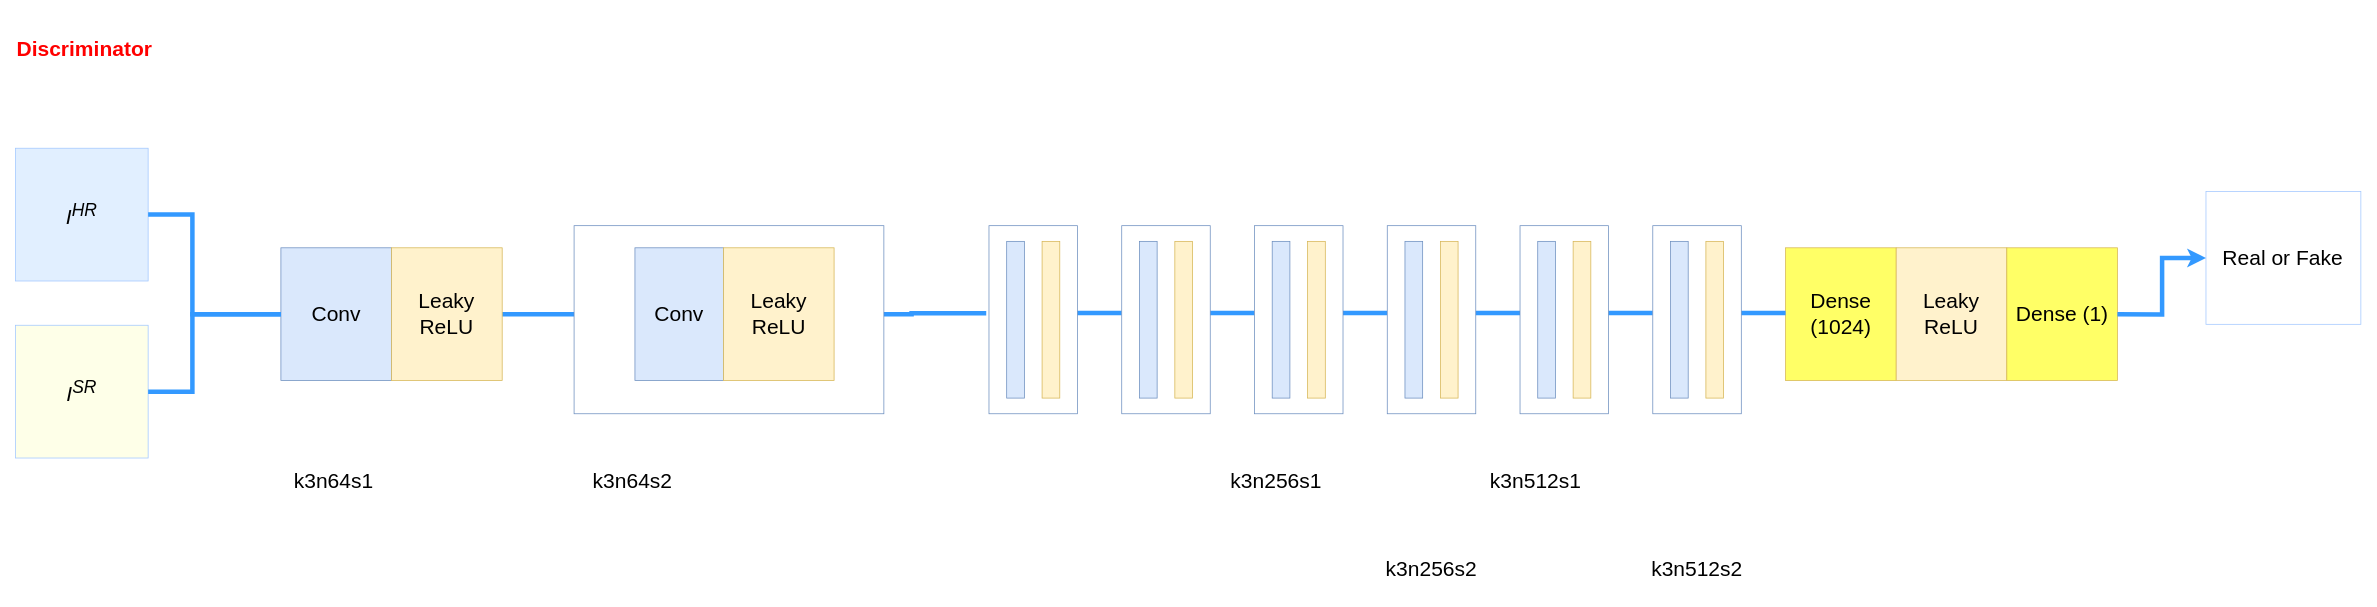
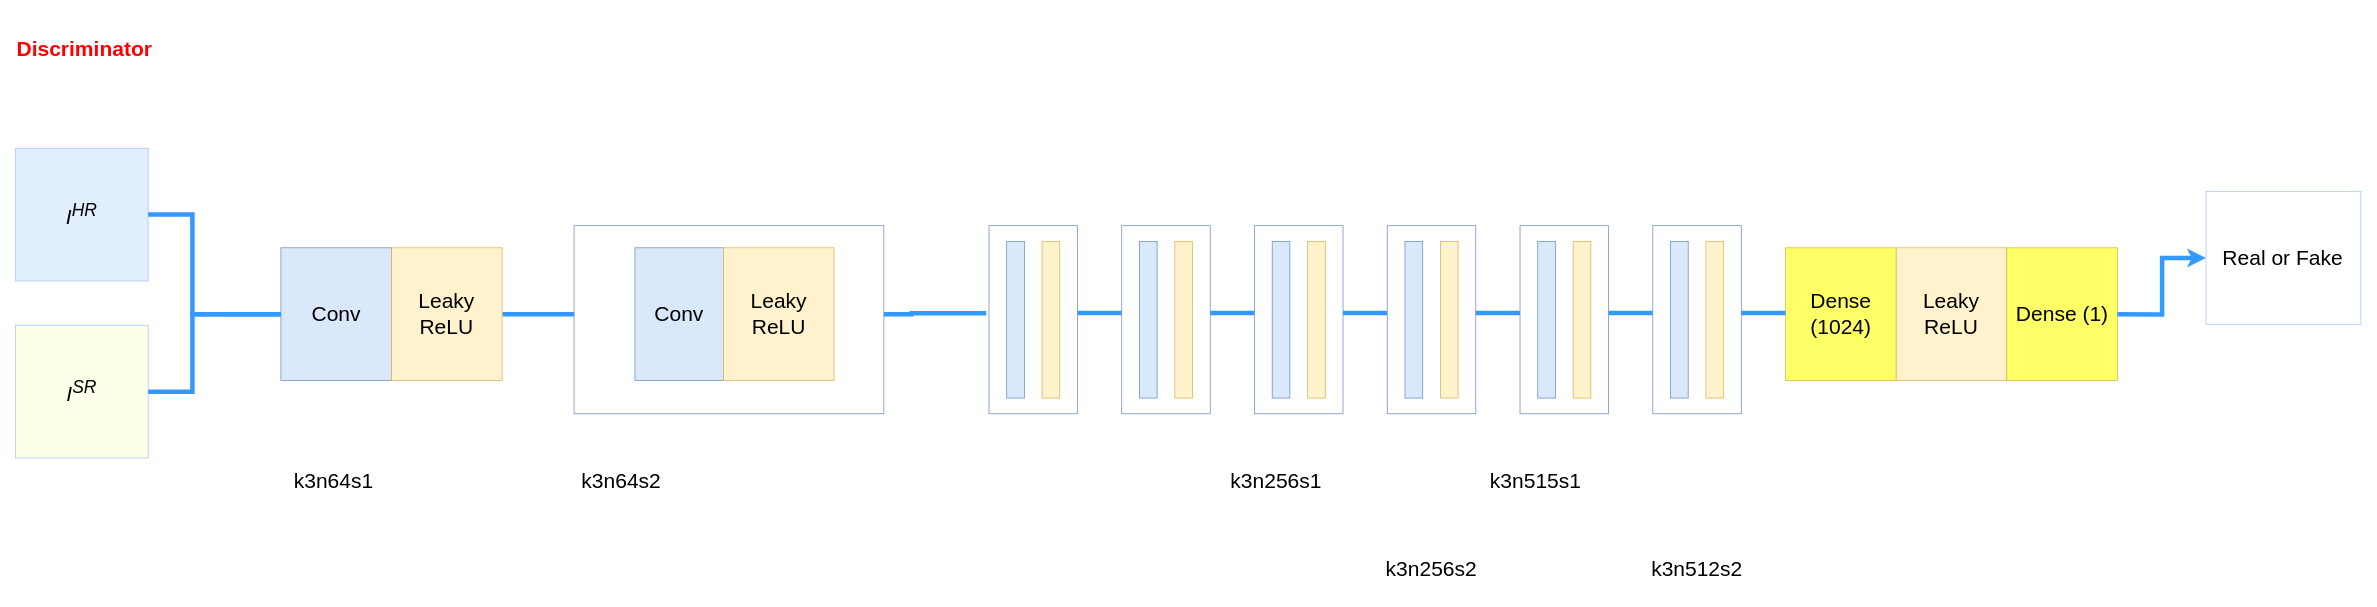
node "k3n64s2": moved (633, 480) -> (622, 480)
node "k3n512s1": label "k3n512s1" -> "k3n515s1"
